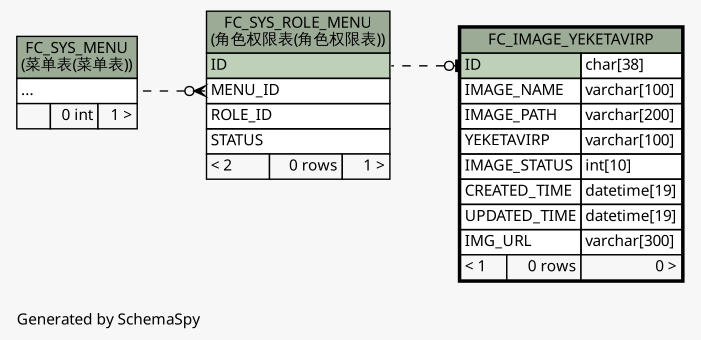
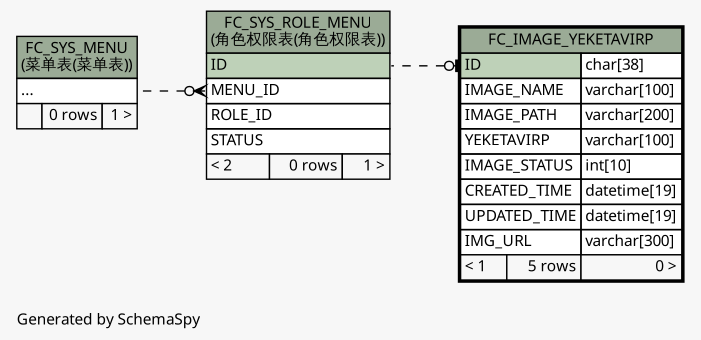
node "FC_SYS_MENU": text "0 int" -> "0 rows"
node "FC_IMAGE_YEKETAVIRP": text "0 rows" -> "5 rows"
